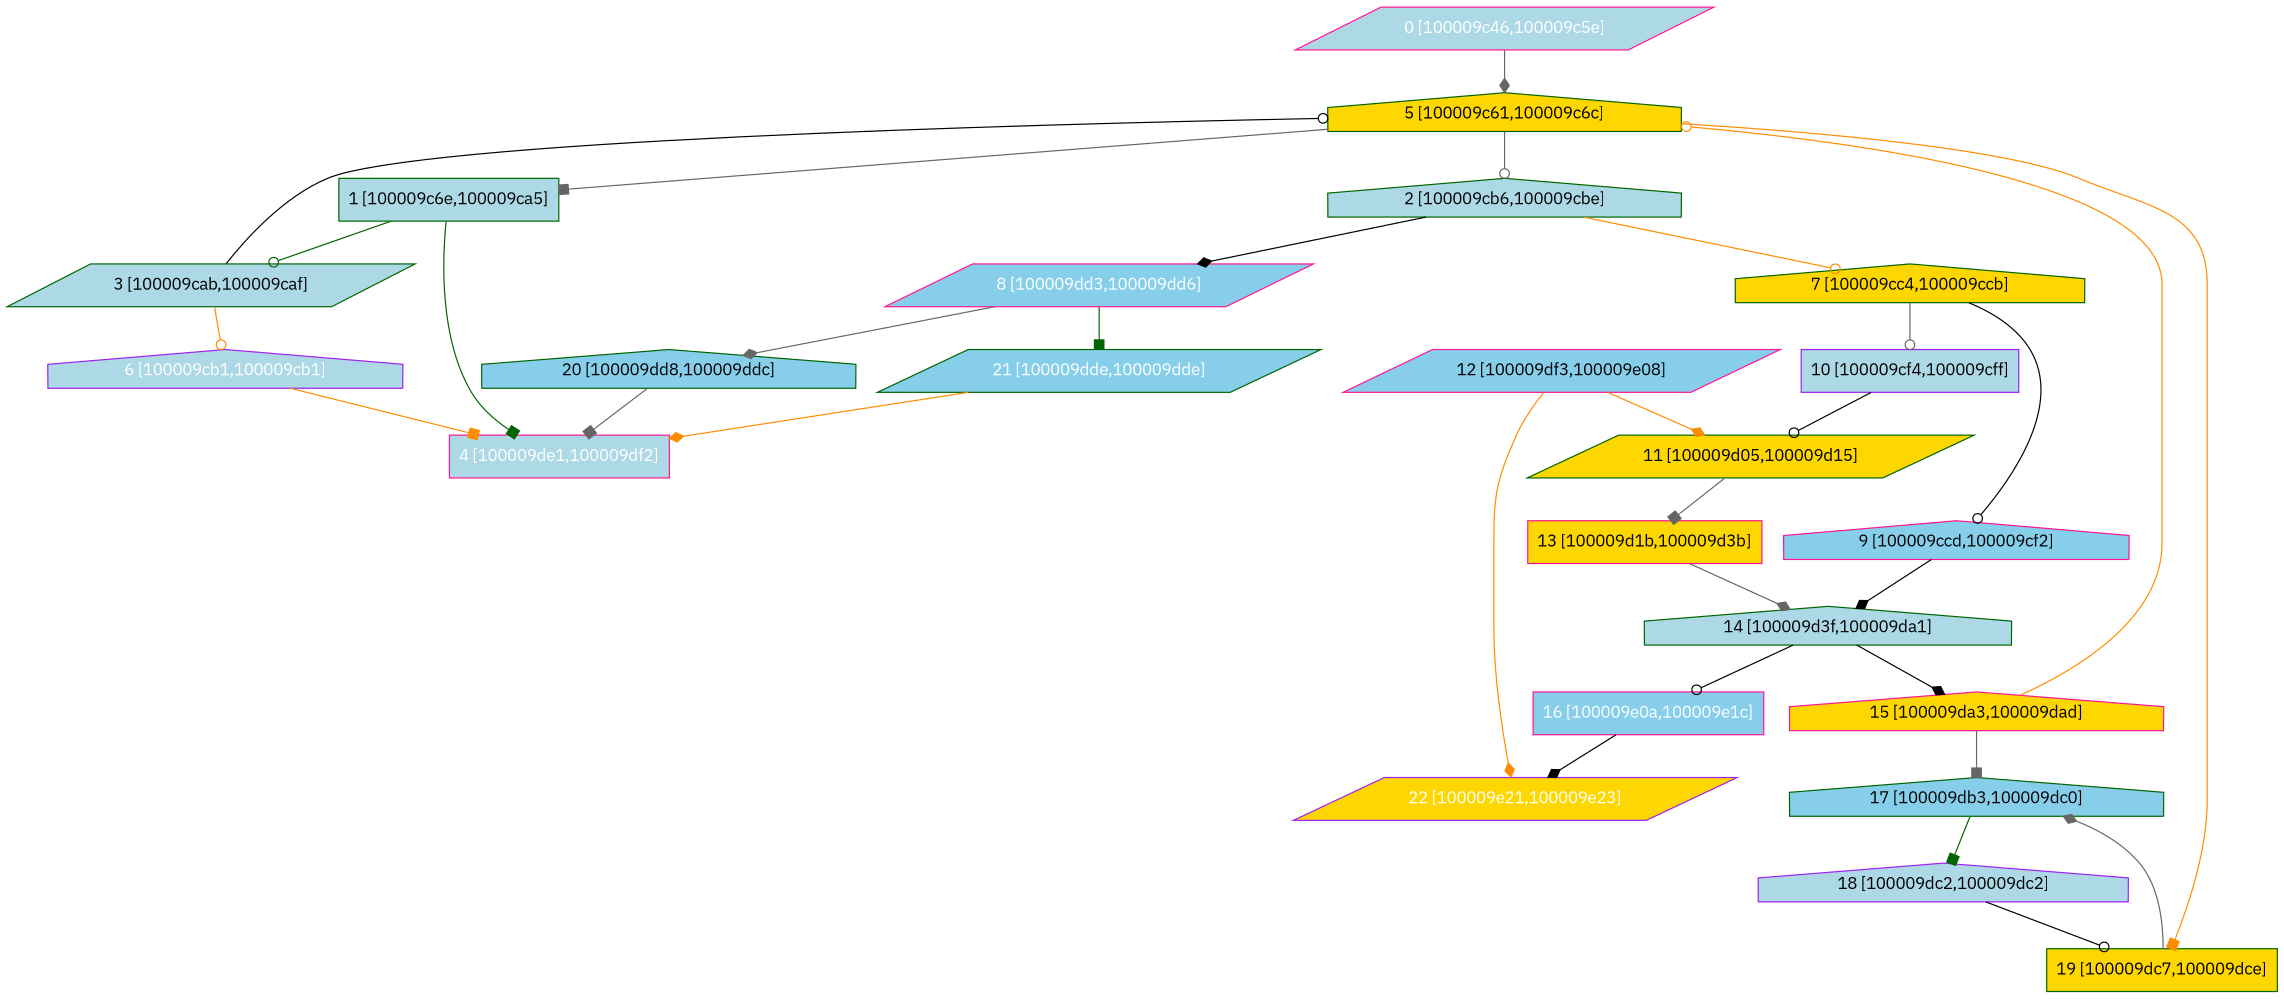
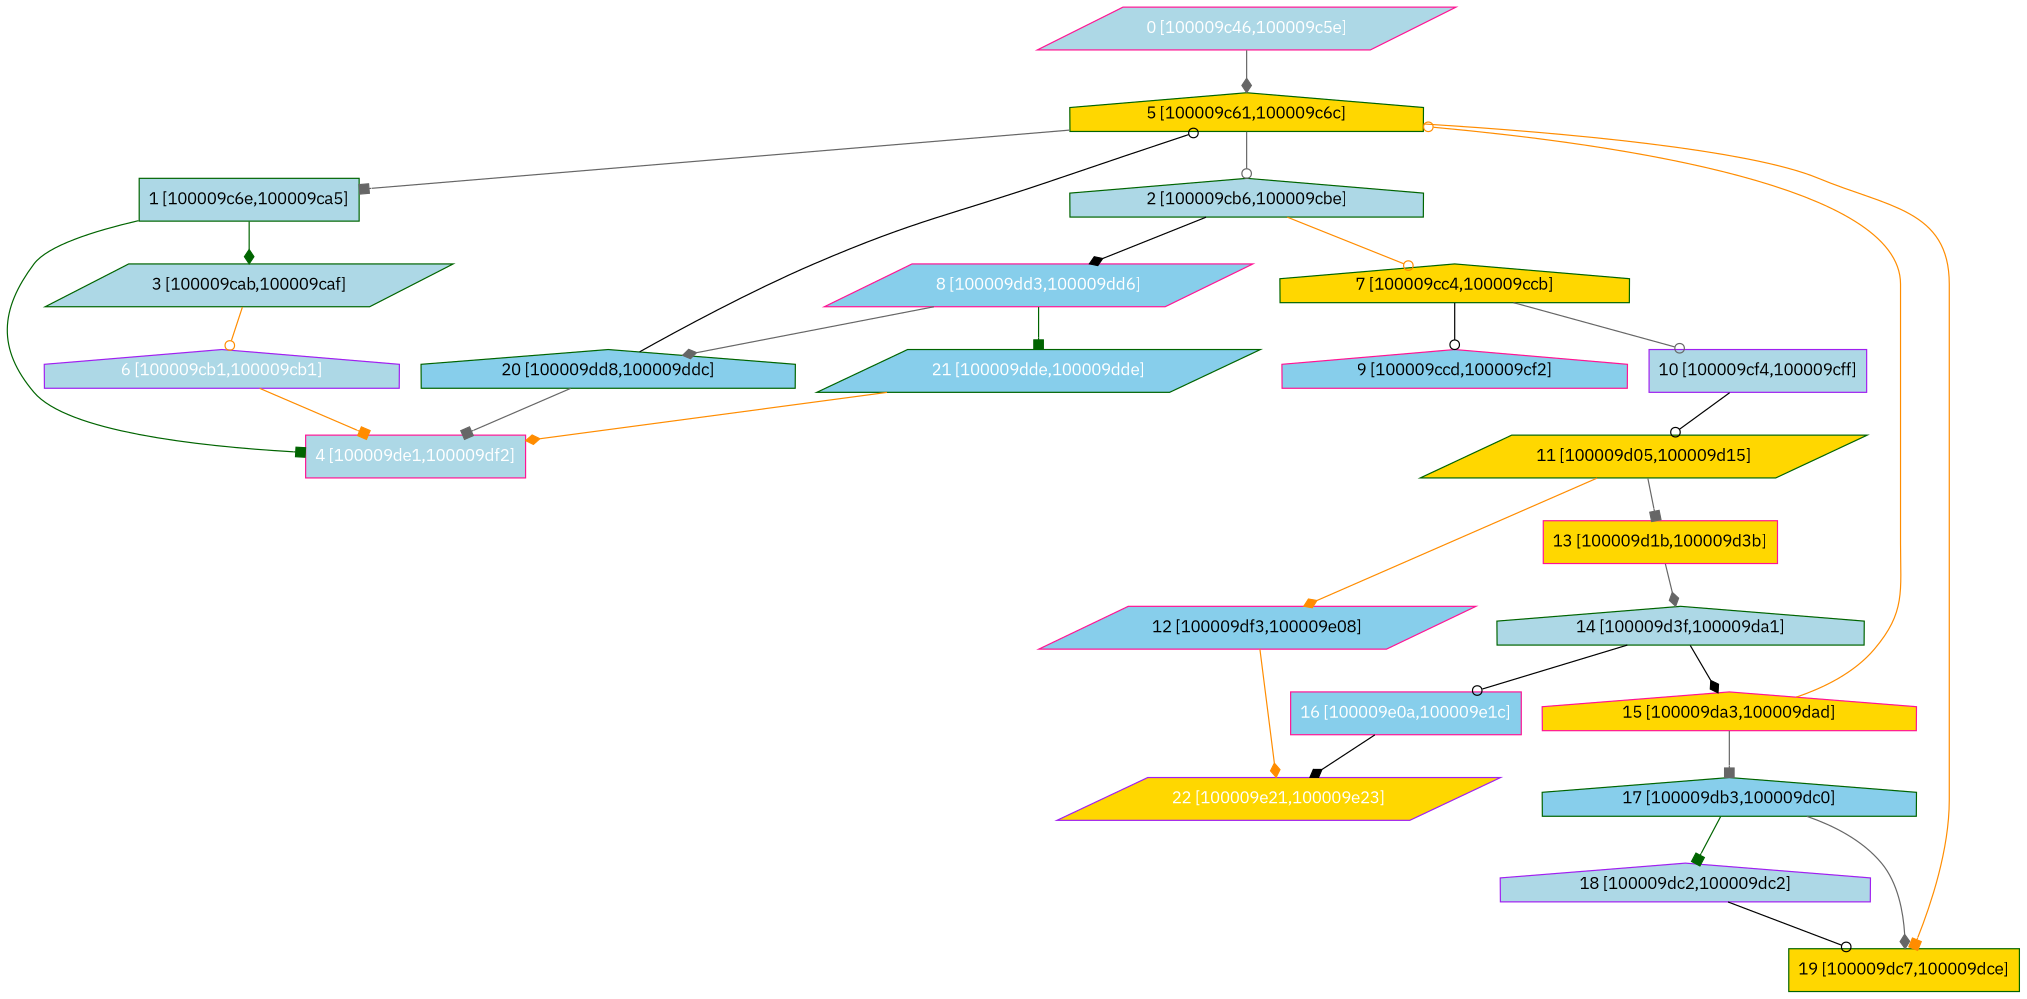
edge "3 [100009cab,100009caf]" -> "5 [100009c61,100009c6c]": now "20 [100009dd8,100009ddc]" -> "5 [100009c61,100009c6c]"
edge "1 [100009c6e,100009ca5]" -> "3 [100009cab,100009caf]": arrowhead odot -> diamond
edge "12 [100009df3,100009e08]" -> "11 [100009d05,100009d15]": reversed
edge "9 [100009ccd,100009cf2]" -> "14 [100009d3f,100009da1]": removed
edge "19 [100009dc7,100009dce]" -> "17 [100009db3,100009dc0]": reversed
